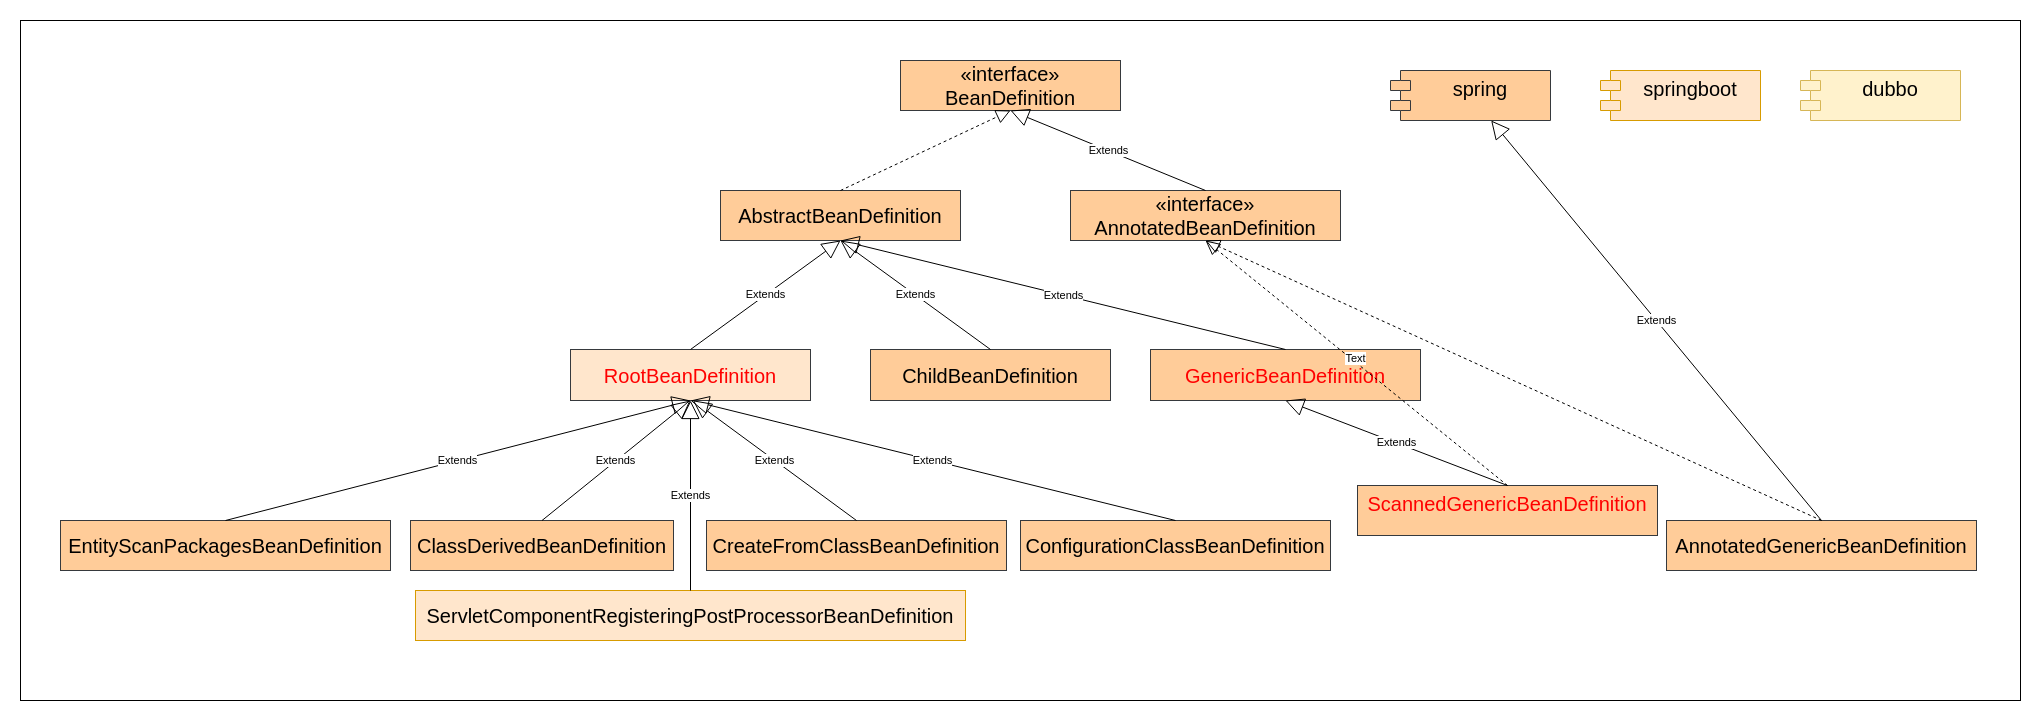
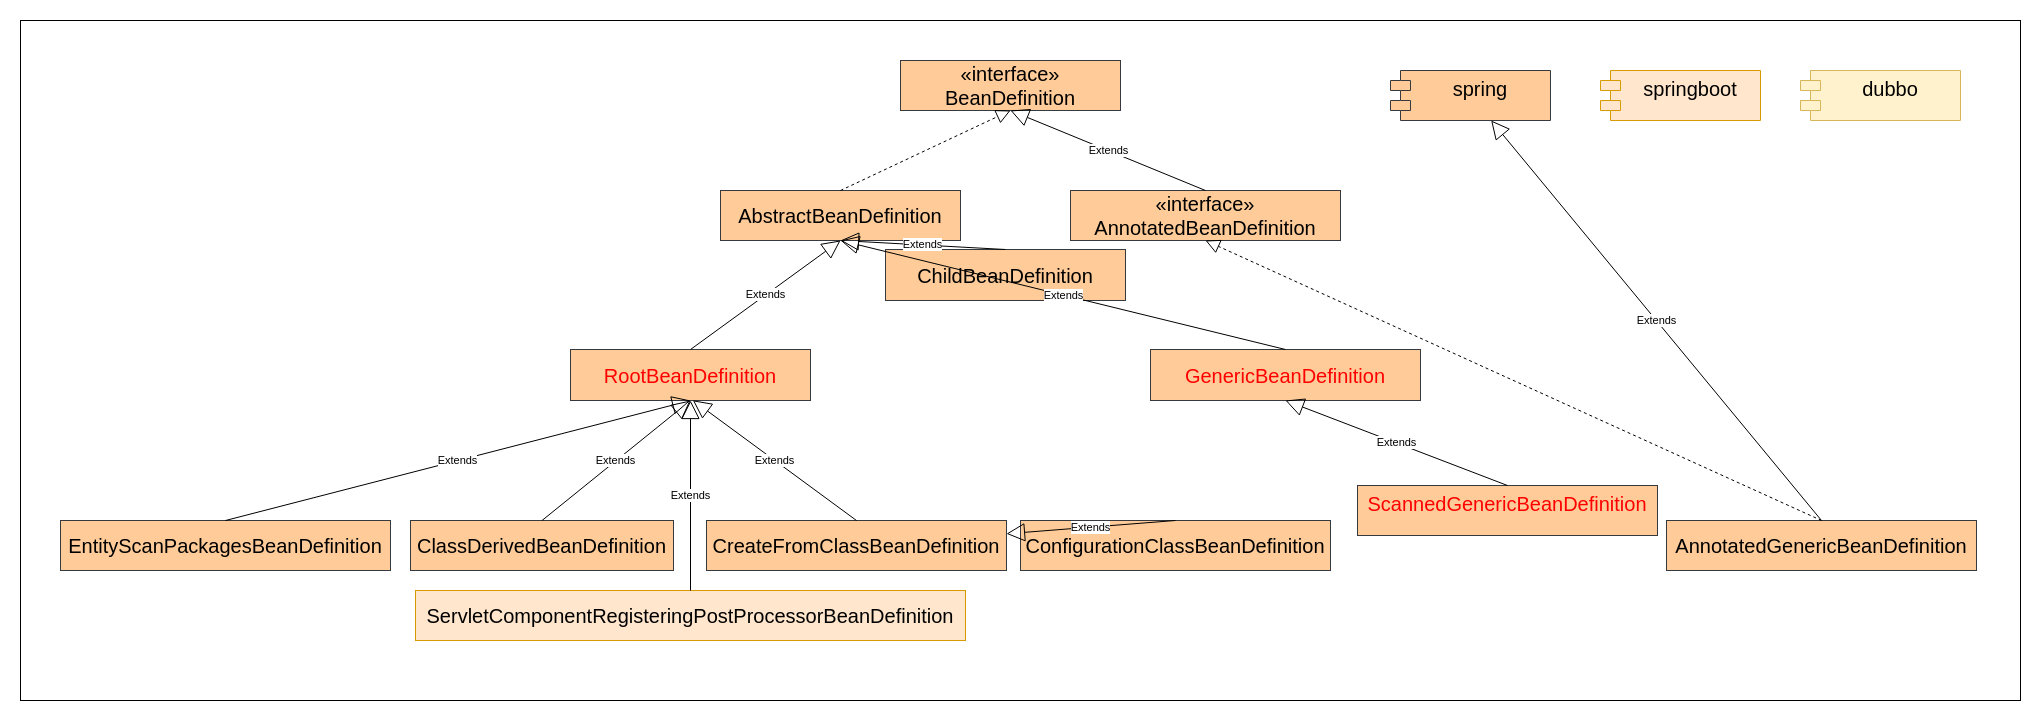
edge "ScannedGenericBeanDefinition" -> "«interface» AnnotatedBeanDefinition": removed, label "Text"
node "RootBeanDefinition": fillcolor #ffe6cc -> #ffcc99
node "ChildBeanDefinition": moved (991, 375) -> (1006, 275)
edge "ConfigurationClassBeanDefinition" -> "RootBeanDefinition": now "ConfigurationClassBeanDefinition" -> "CreateFromClassBeanDefinition"
